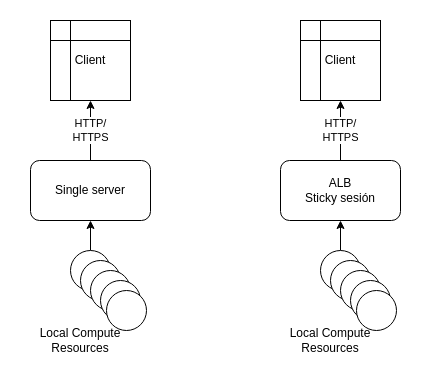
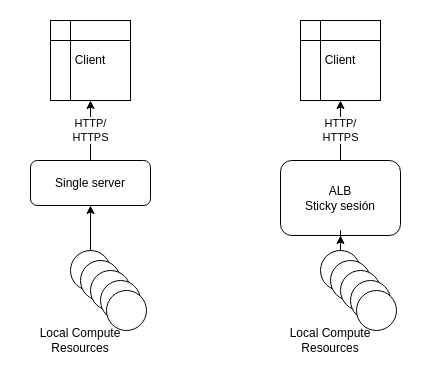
node "Single server": size 120x60 -> 120x45
node "ALB Sticky sesión": size 120x60 -> 120x75
